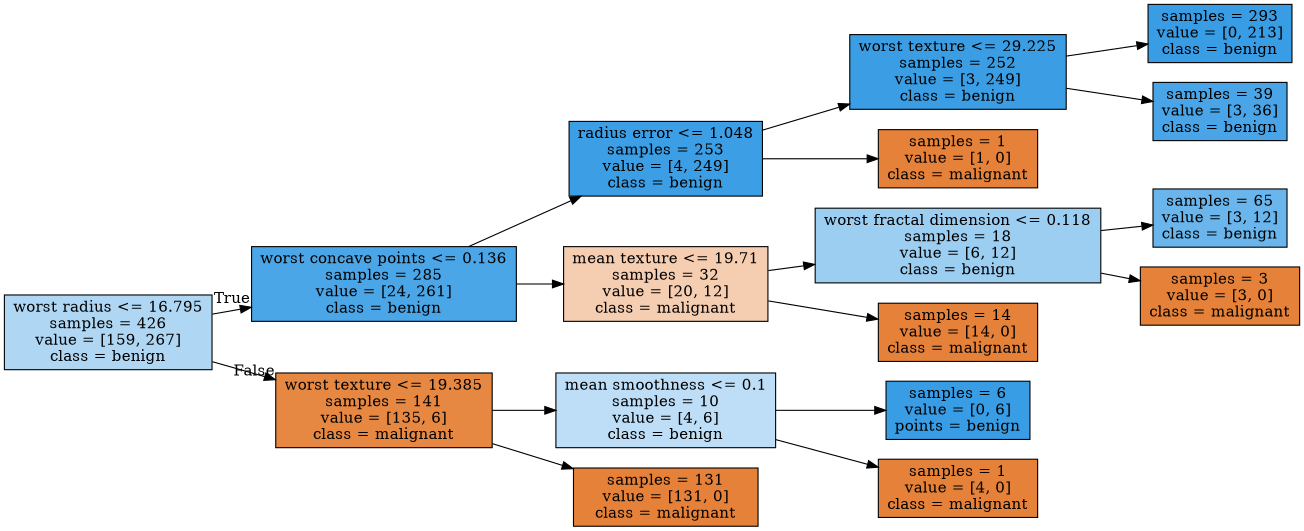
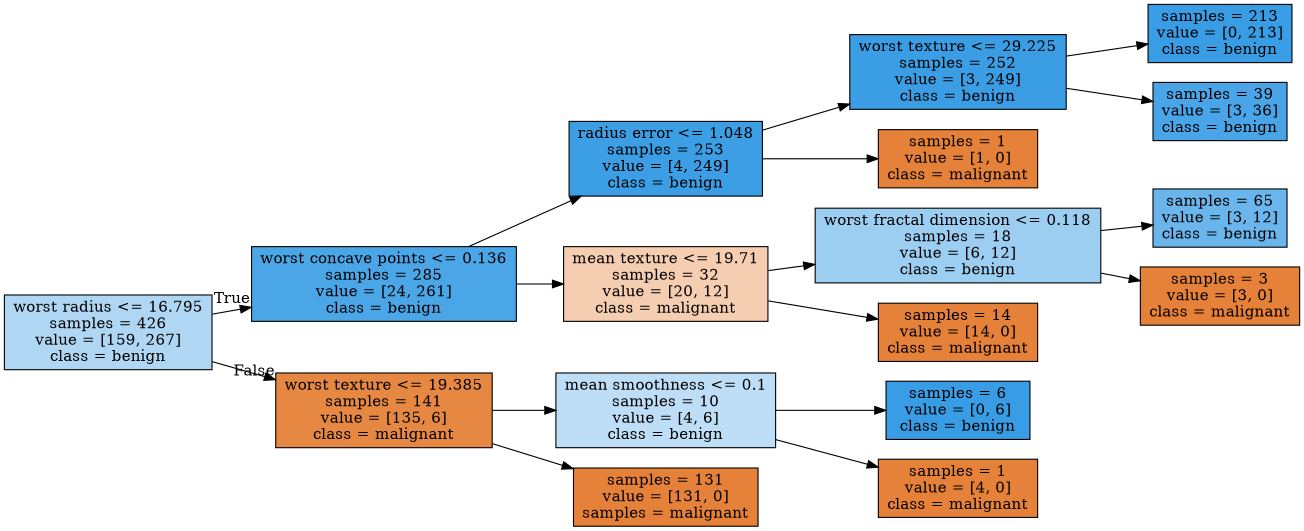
node "samples = 293 value = [0, 213] class = benign": label "samples = 293 value = [0, 213] class = benign" -> "samples = 213 value = [0, 213] class = benign"
node "samples = 6 value = [0, 6] points = benign": label "samples = 6 value = [0, 6] points = benign" -> "samples = 6 value = [0, 6] class = benign"
node "samples = 131 value = [131, 0] class = malignant": label "samples = 131 value = [131, 0] class = malignant" -> "samples = 131 value = [131, 0] samples = malignant"
